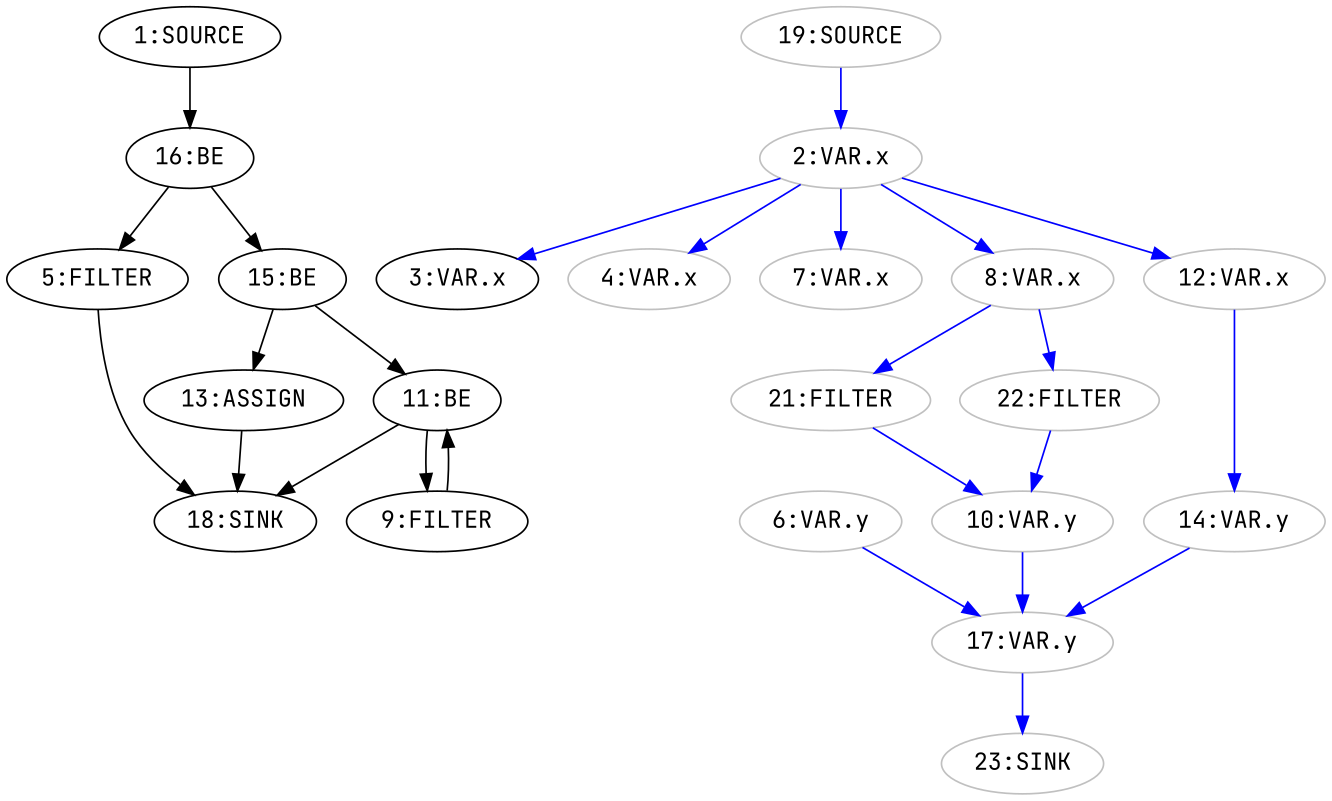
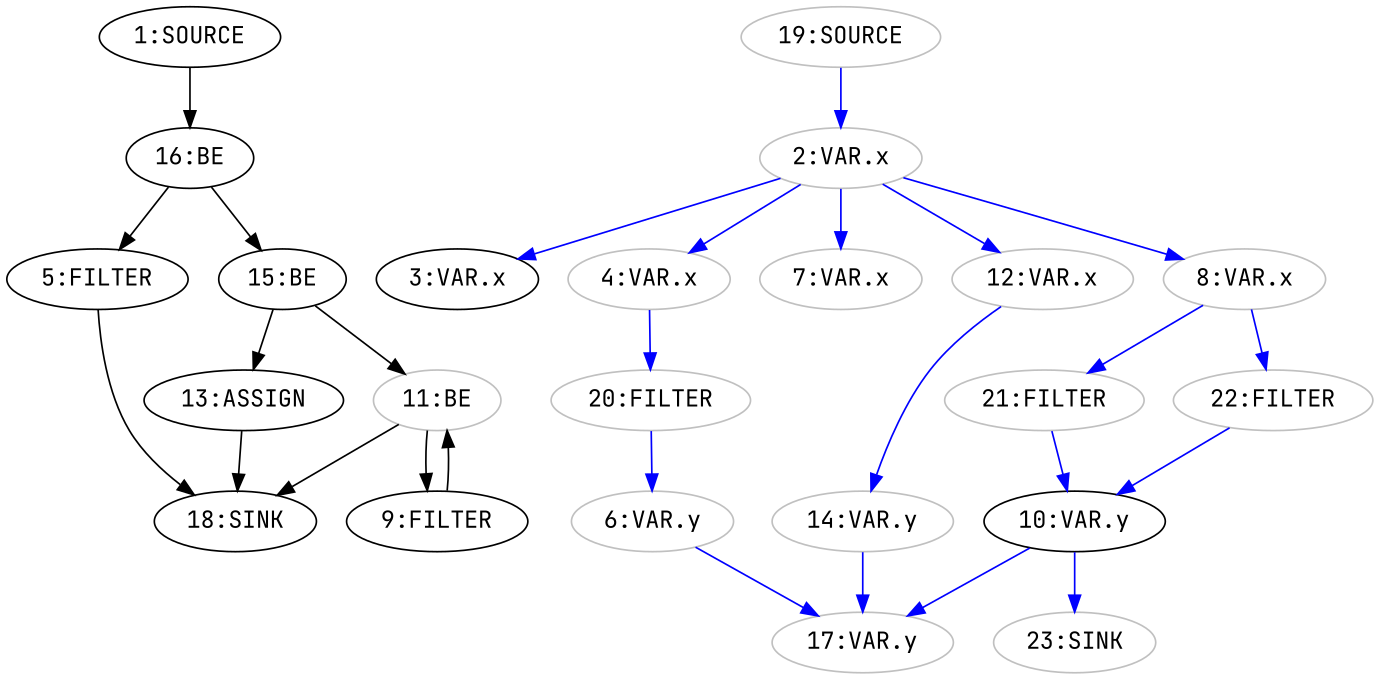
node "11:BE": color black -> grey
node "20:FILTER": added
node "10:VAR.y": color grey -> black
edge "17:VAR.y" -> "23:SINK": now "10:VAR.y" -> "23:SINK"
